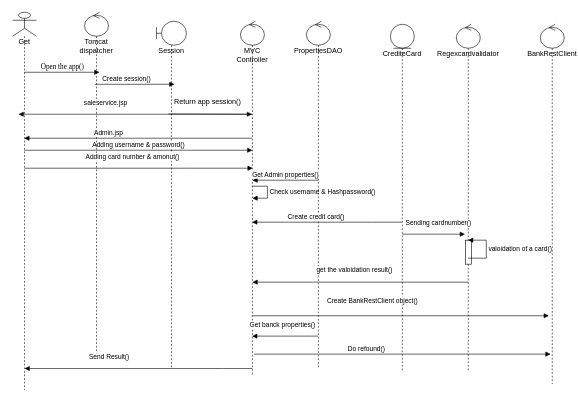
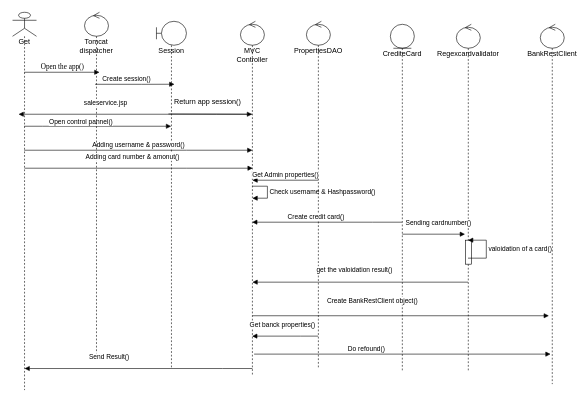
edge "Get" -> "Session": added, label "Open control pannel()"
edge "MVC Controller" -> "Get": removed, label "Admin.jsp"
